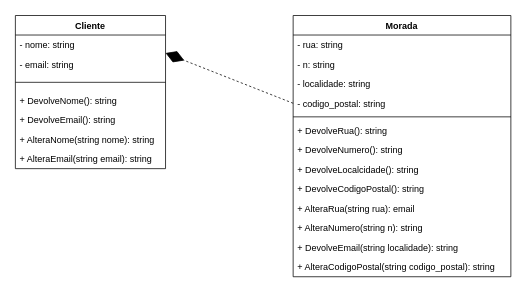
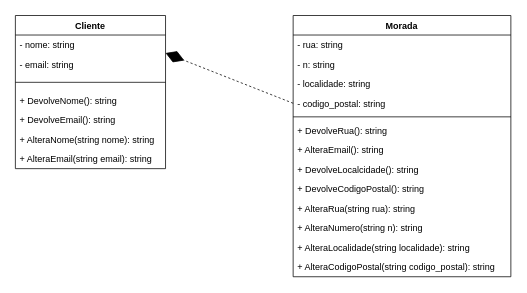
node "+ DevolveNumero(): string": label "+ DevolveNumero(): string" -> "+ AlteraEmail(): string"
node "+ AlteraRua(string rua): email": label "+ AlteraRua(string rua): email" -> "+ AlteraRua(string rua): string"
node "+ DevolveEmail(string localidade): string": label "+ DevolveEmail(string localidade): string" -> "+ AlteraLocalidade(string localidade): string"
